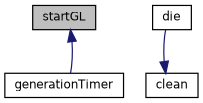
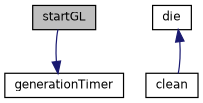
edge "die" -> "clean": reversed
edge "generationTimer" -> "startGL": reversed
